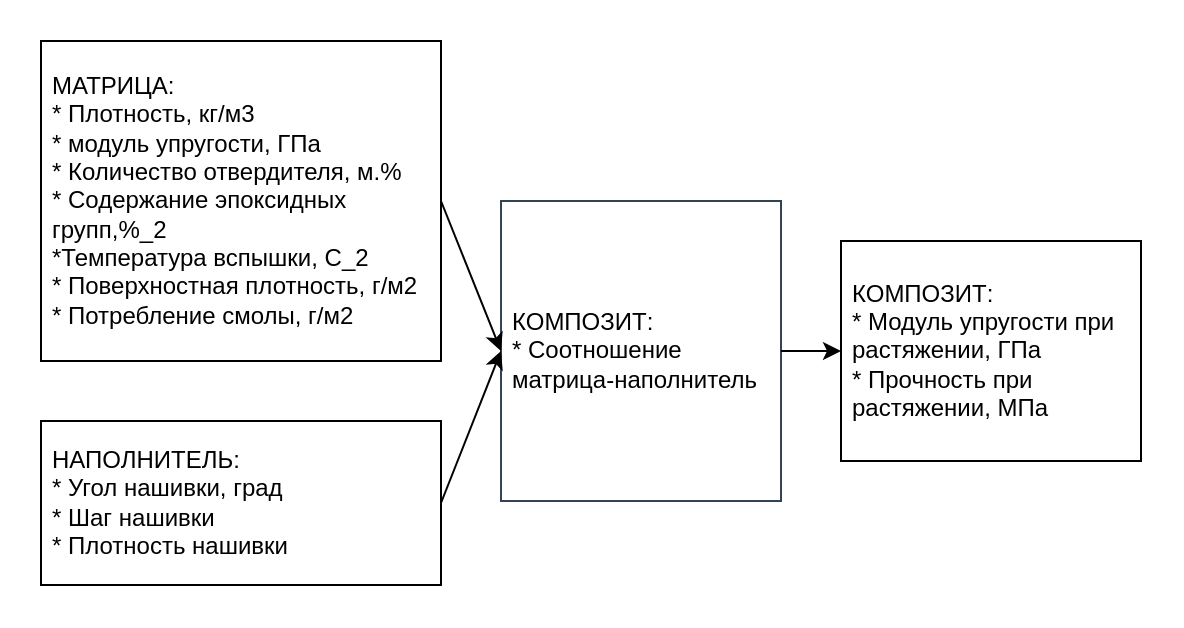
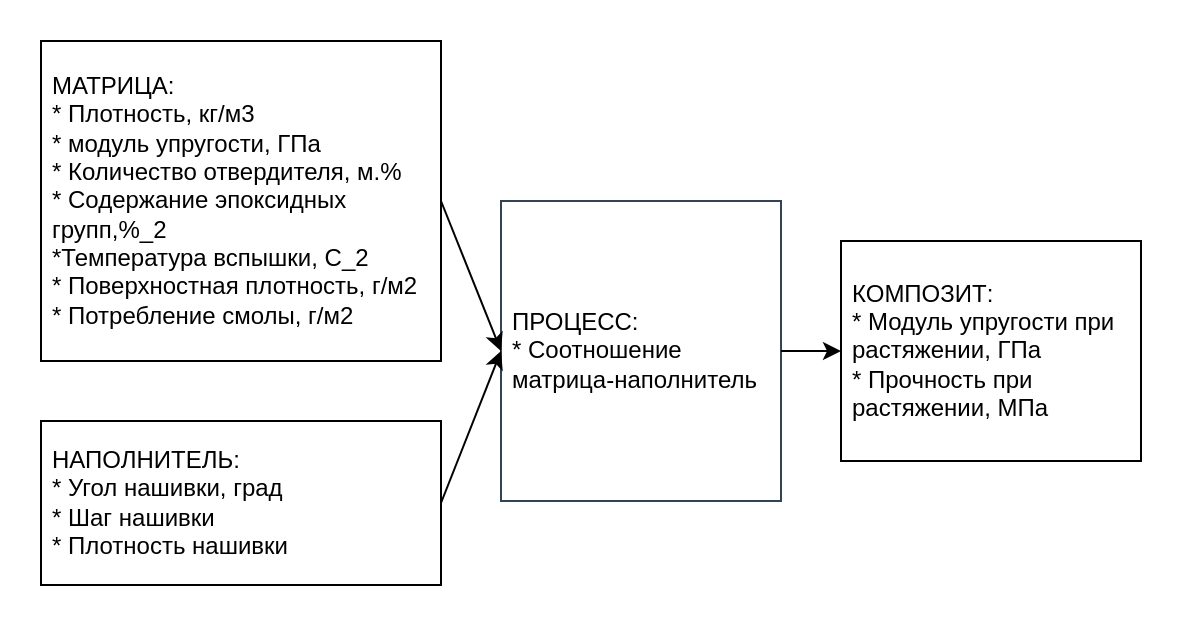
node "КОМПОЗИТ: * Соотношение матрица-наполнитель": label "КОМПОЗИТ: * Соотношение матрица-наполнитель" -> "ПРОЦЕСС: * Соотношение матрица-наполнитель"
